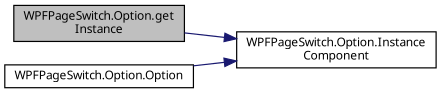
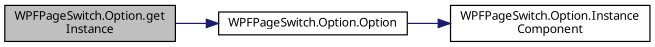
edge "WPFPageSwitch.Option.get Instance" -> "WPFPageSwitch.Option.Instance Component": now "WPFPageSwitch.Option.get Instance" -> "WPFPageSwitch.Option.Option"
